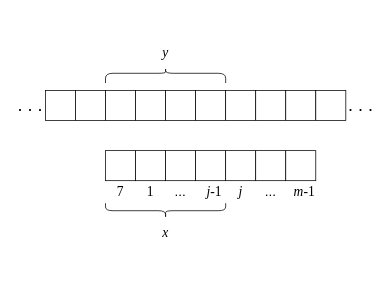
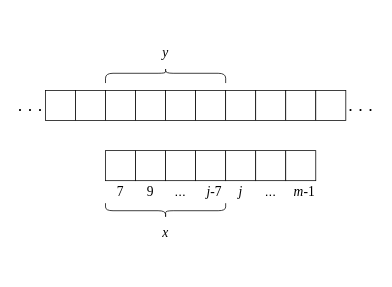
node "1": label "1" -> "9"
node "j-1": label "j-1" -> "j-7"
